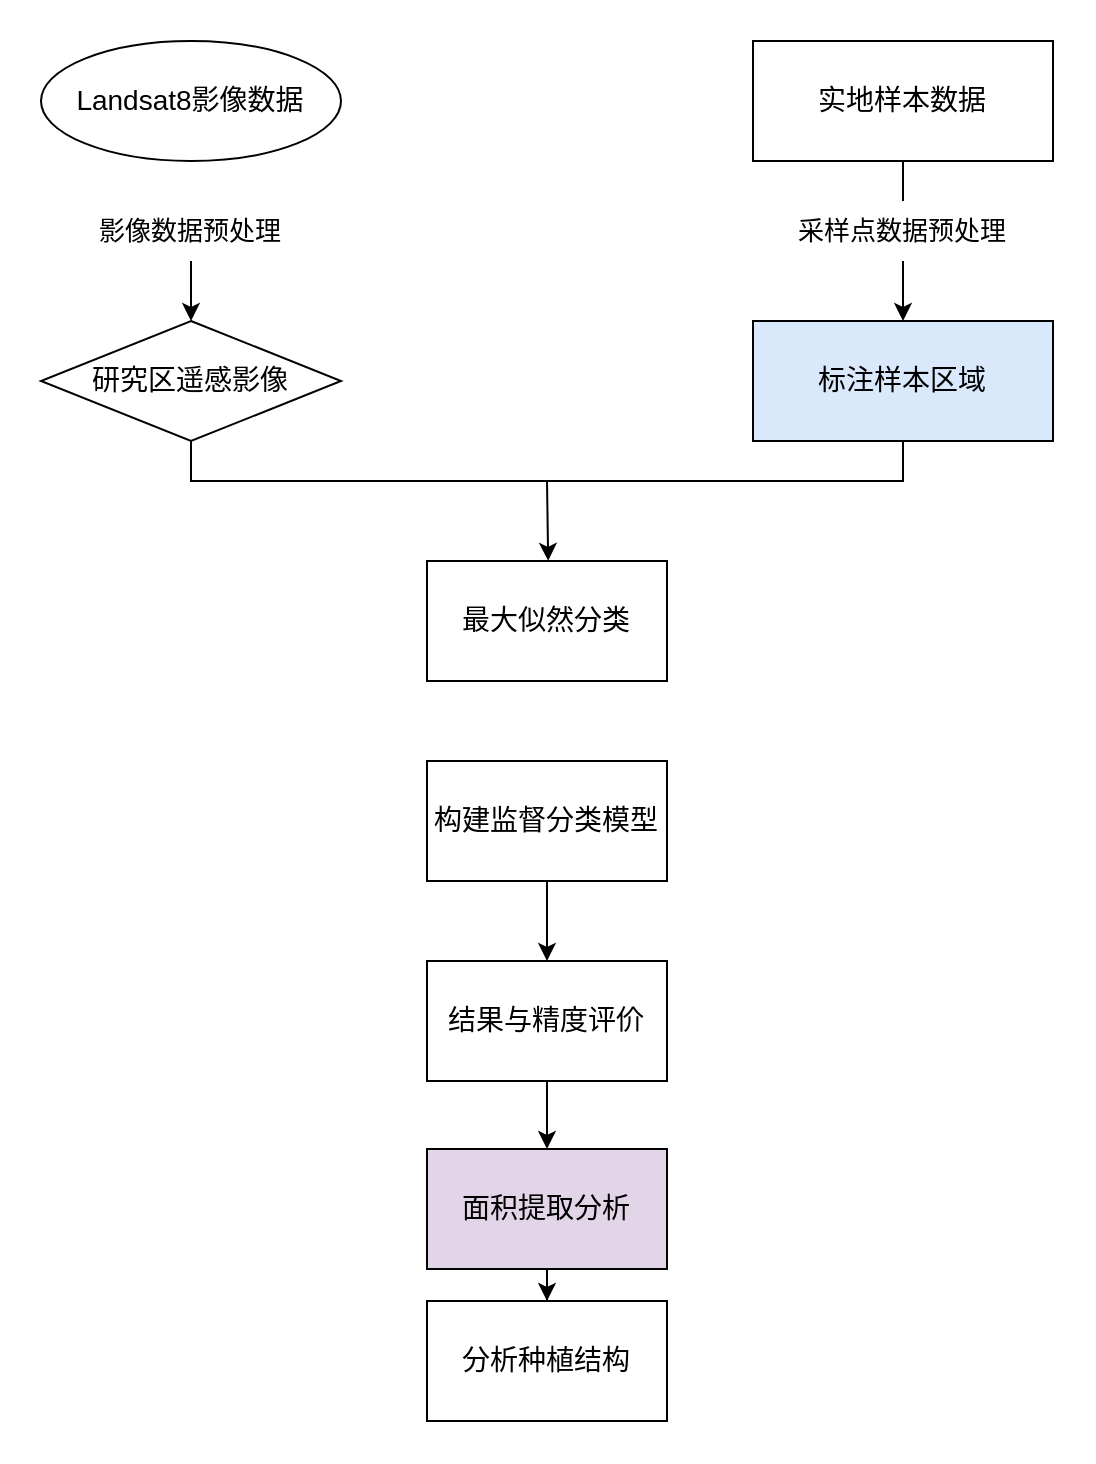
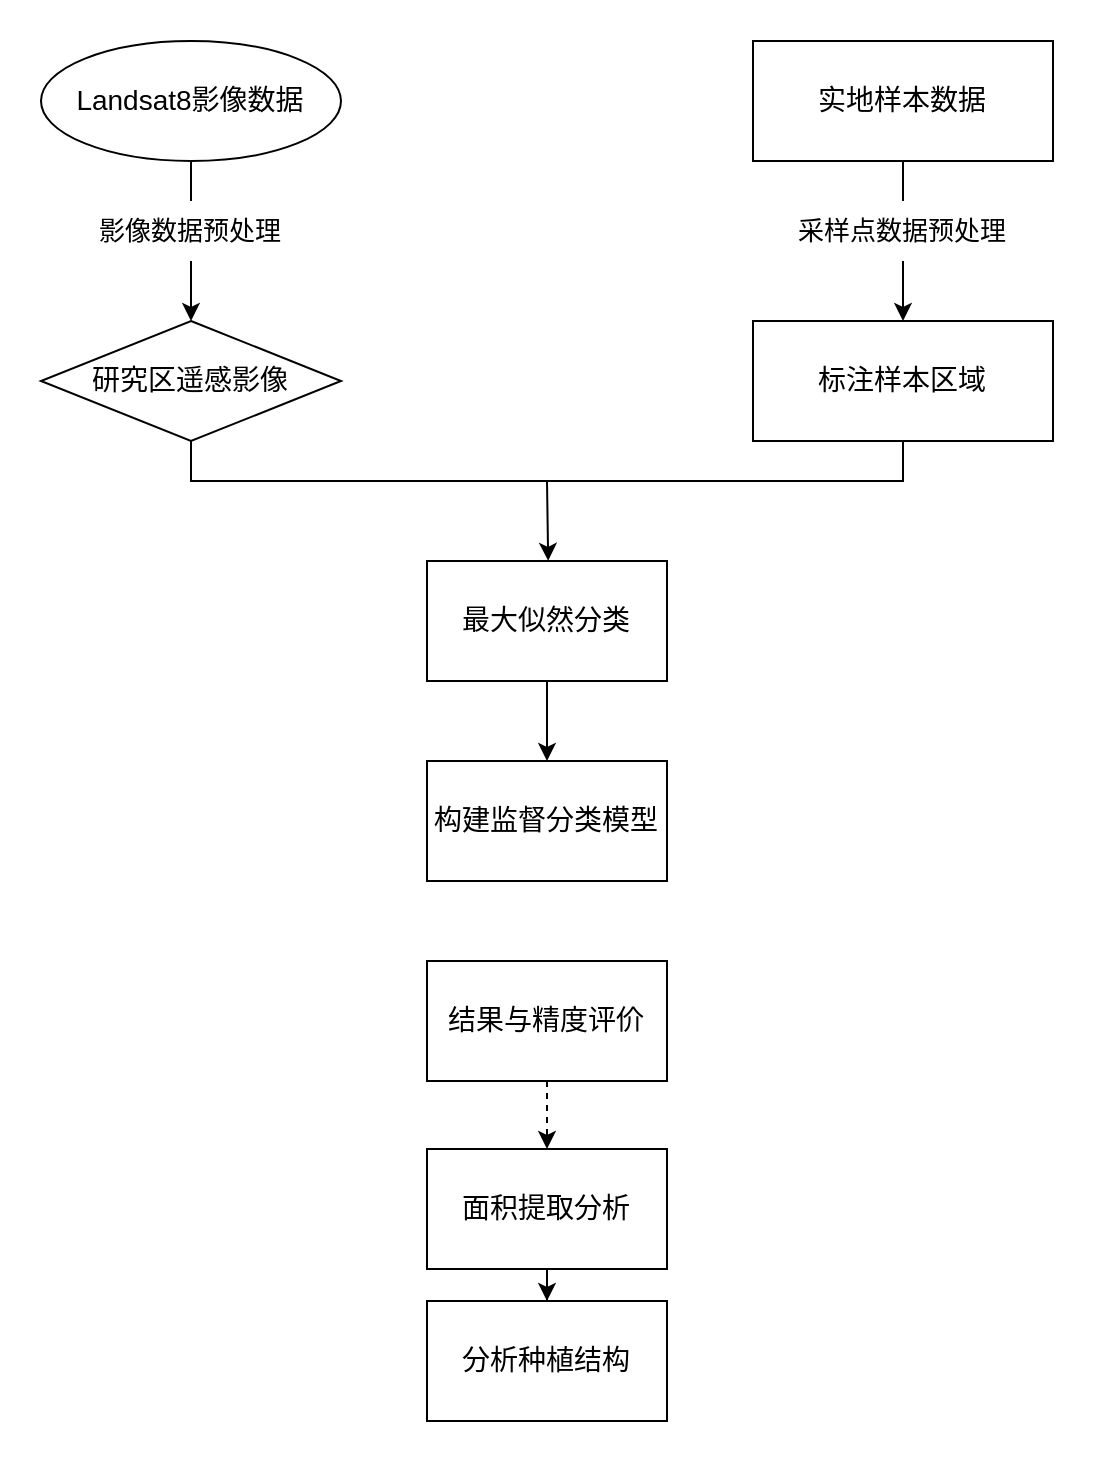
edge "Landsat8影像数据" -- "影像数据预处理": added
node "标注样本区域": fillcolor #dae8fc -> #ffffff
edge "最大似然分类" -> "构建监督分类模型": added
edge "构建监督分类模型" -> "结果与精度评价": removed
edge "结果与精度评价" -> "面积提取分析": style solid -> dashed
node "面积提取分析": fillcolor #e1d5e7 -> #ffffff
